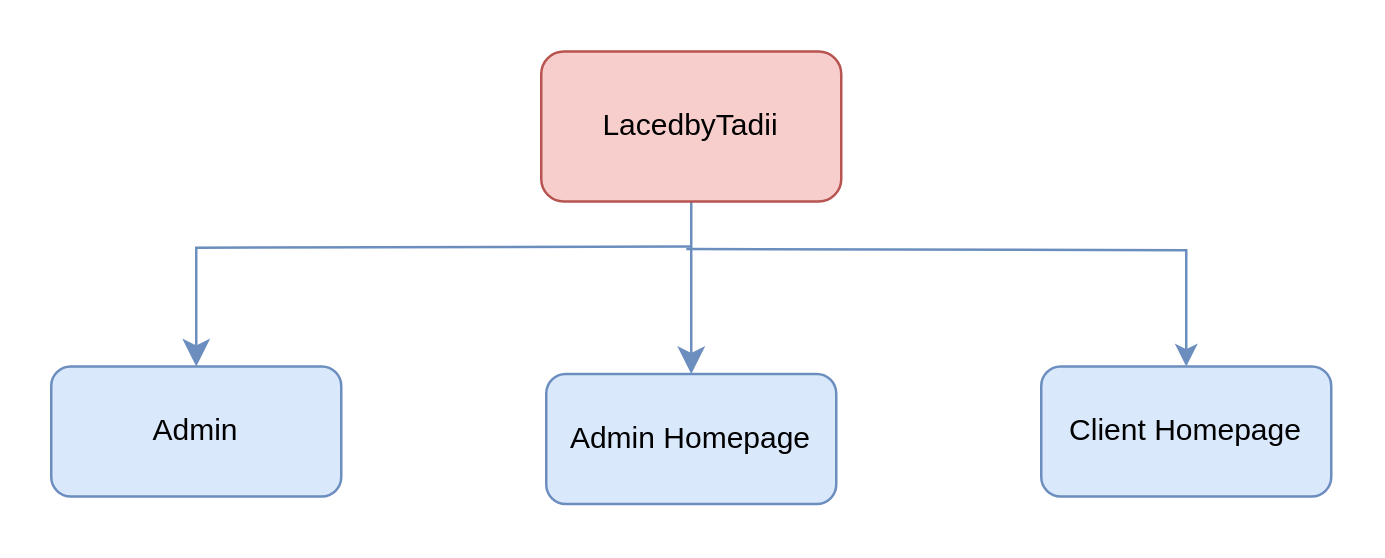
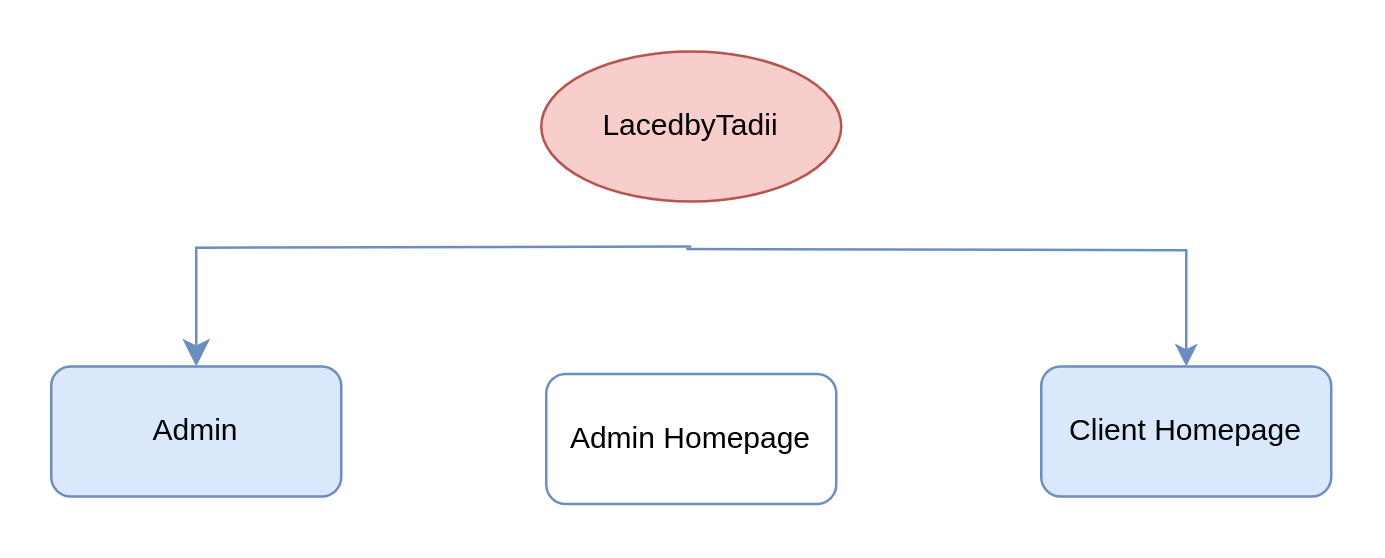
node "LacedbyTadii": shape rounded rectangle -> ellipse
edge "LacedbyTadii" -> "Admin Homepage": removed
node "Admin Homepage": fillcolor #dae8fc -> #ffffff
